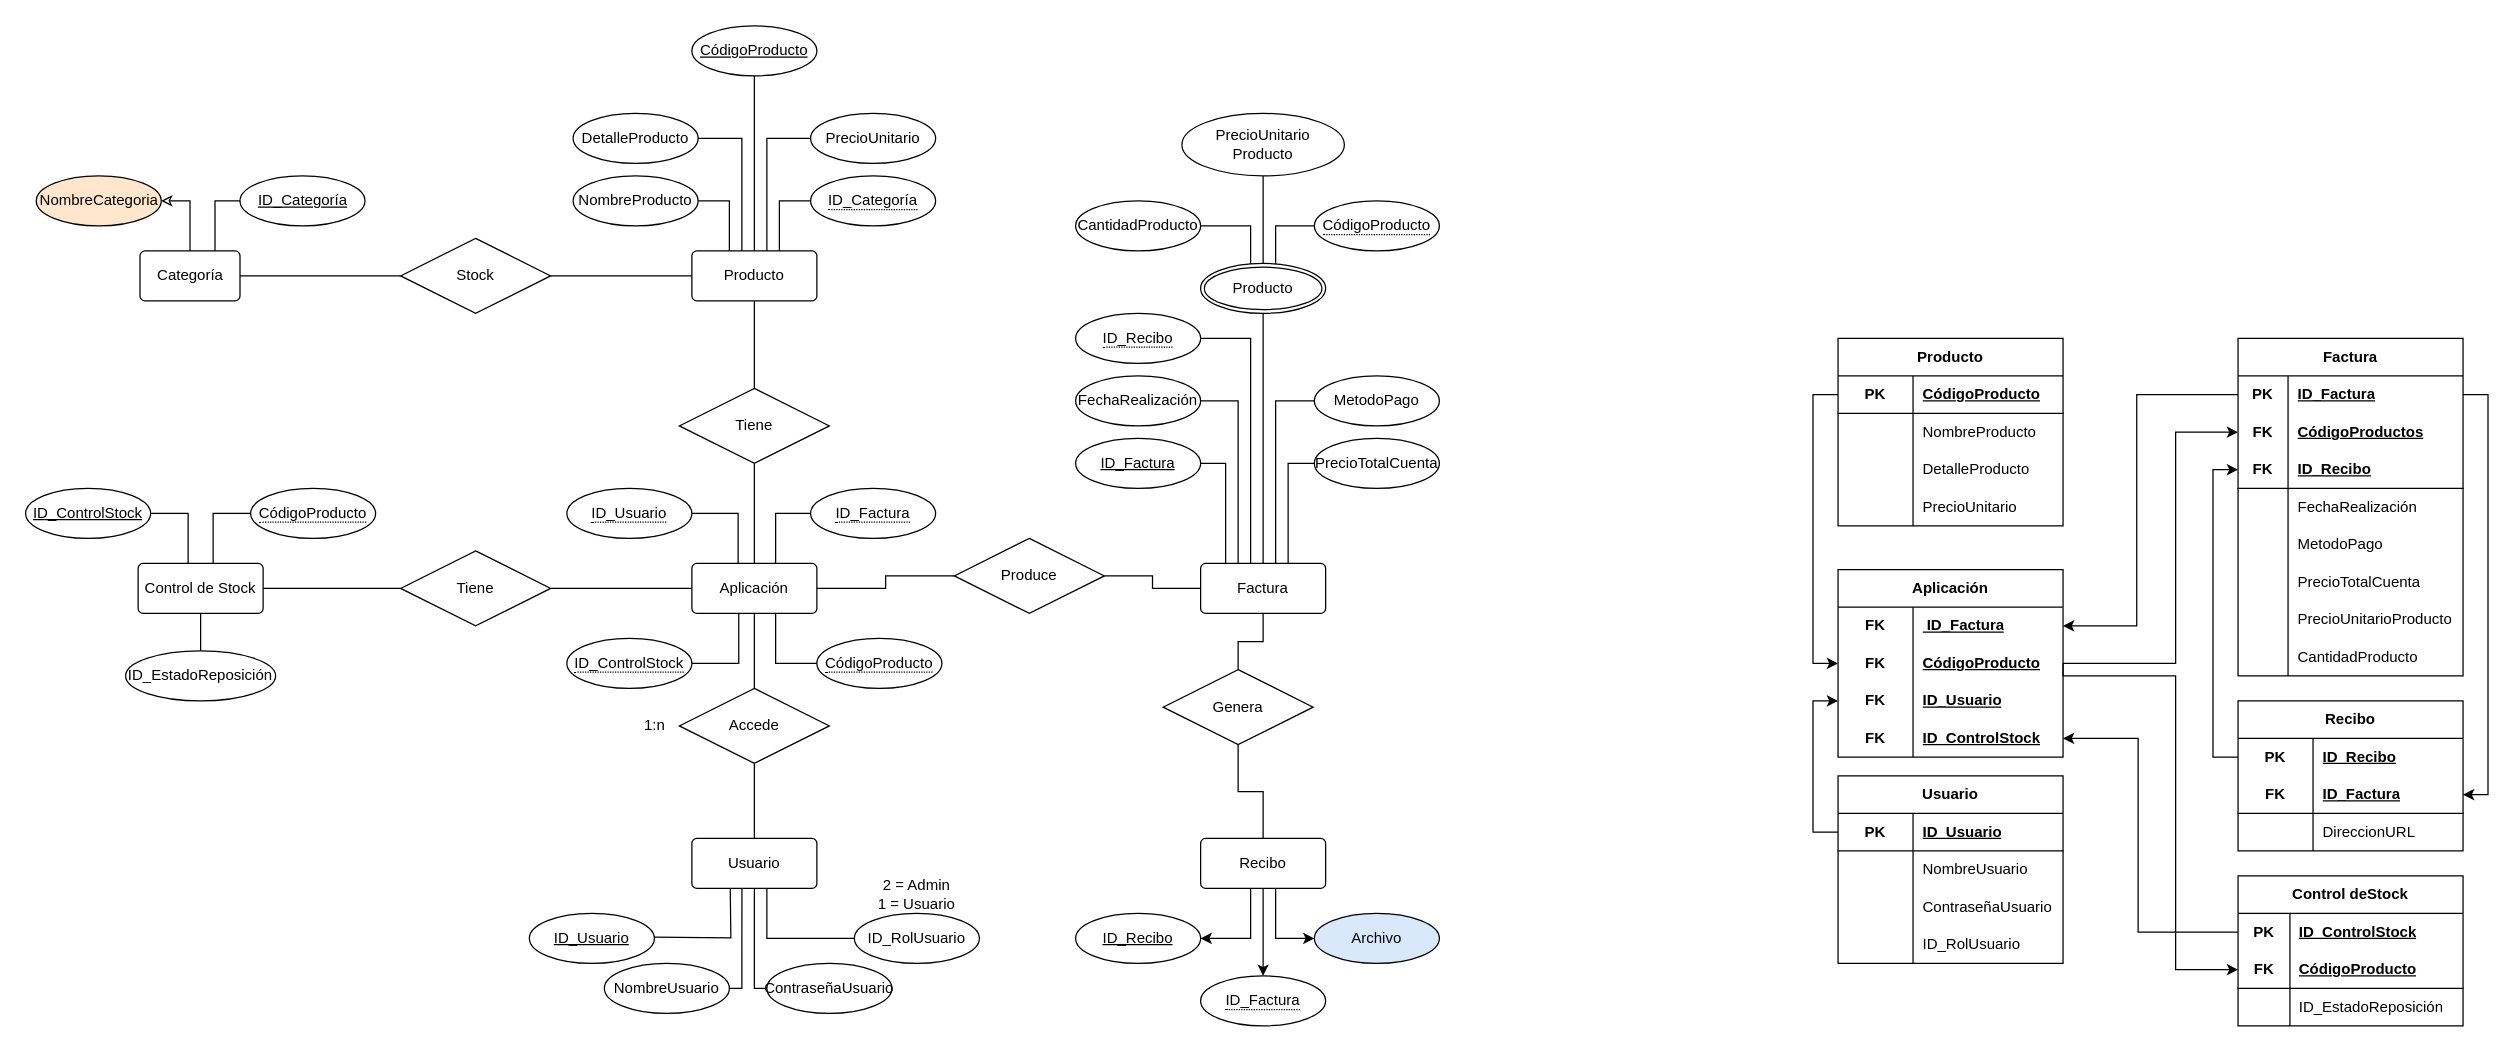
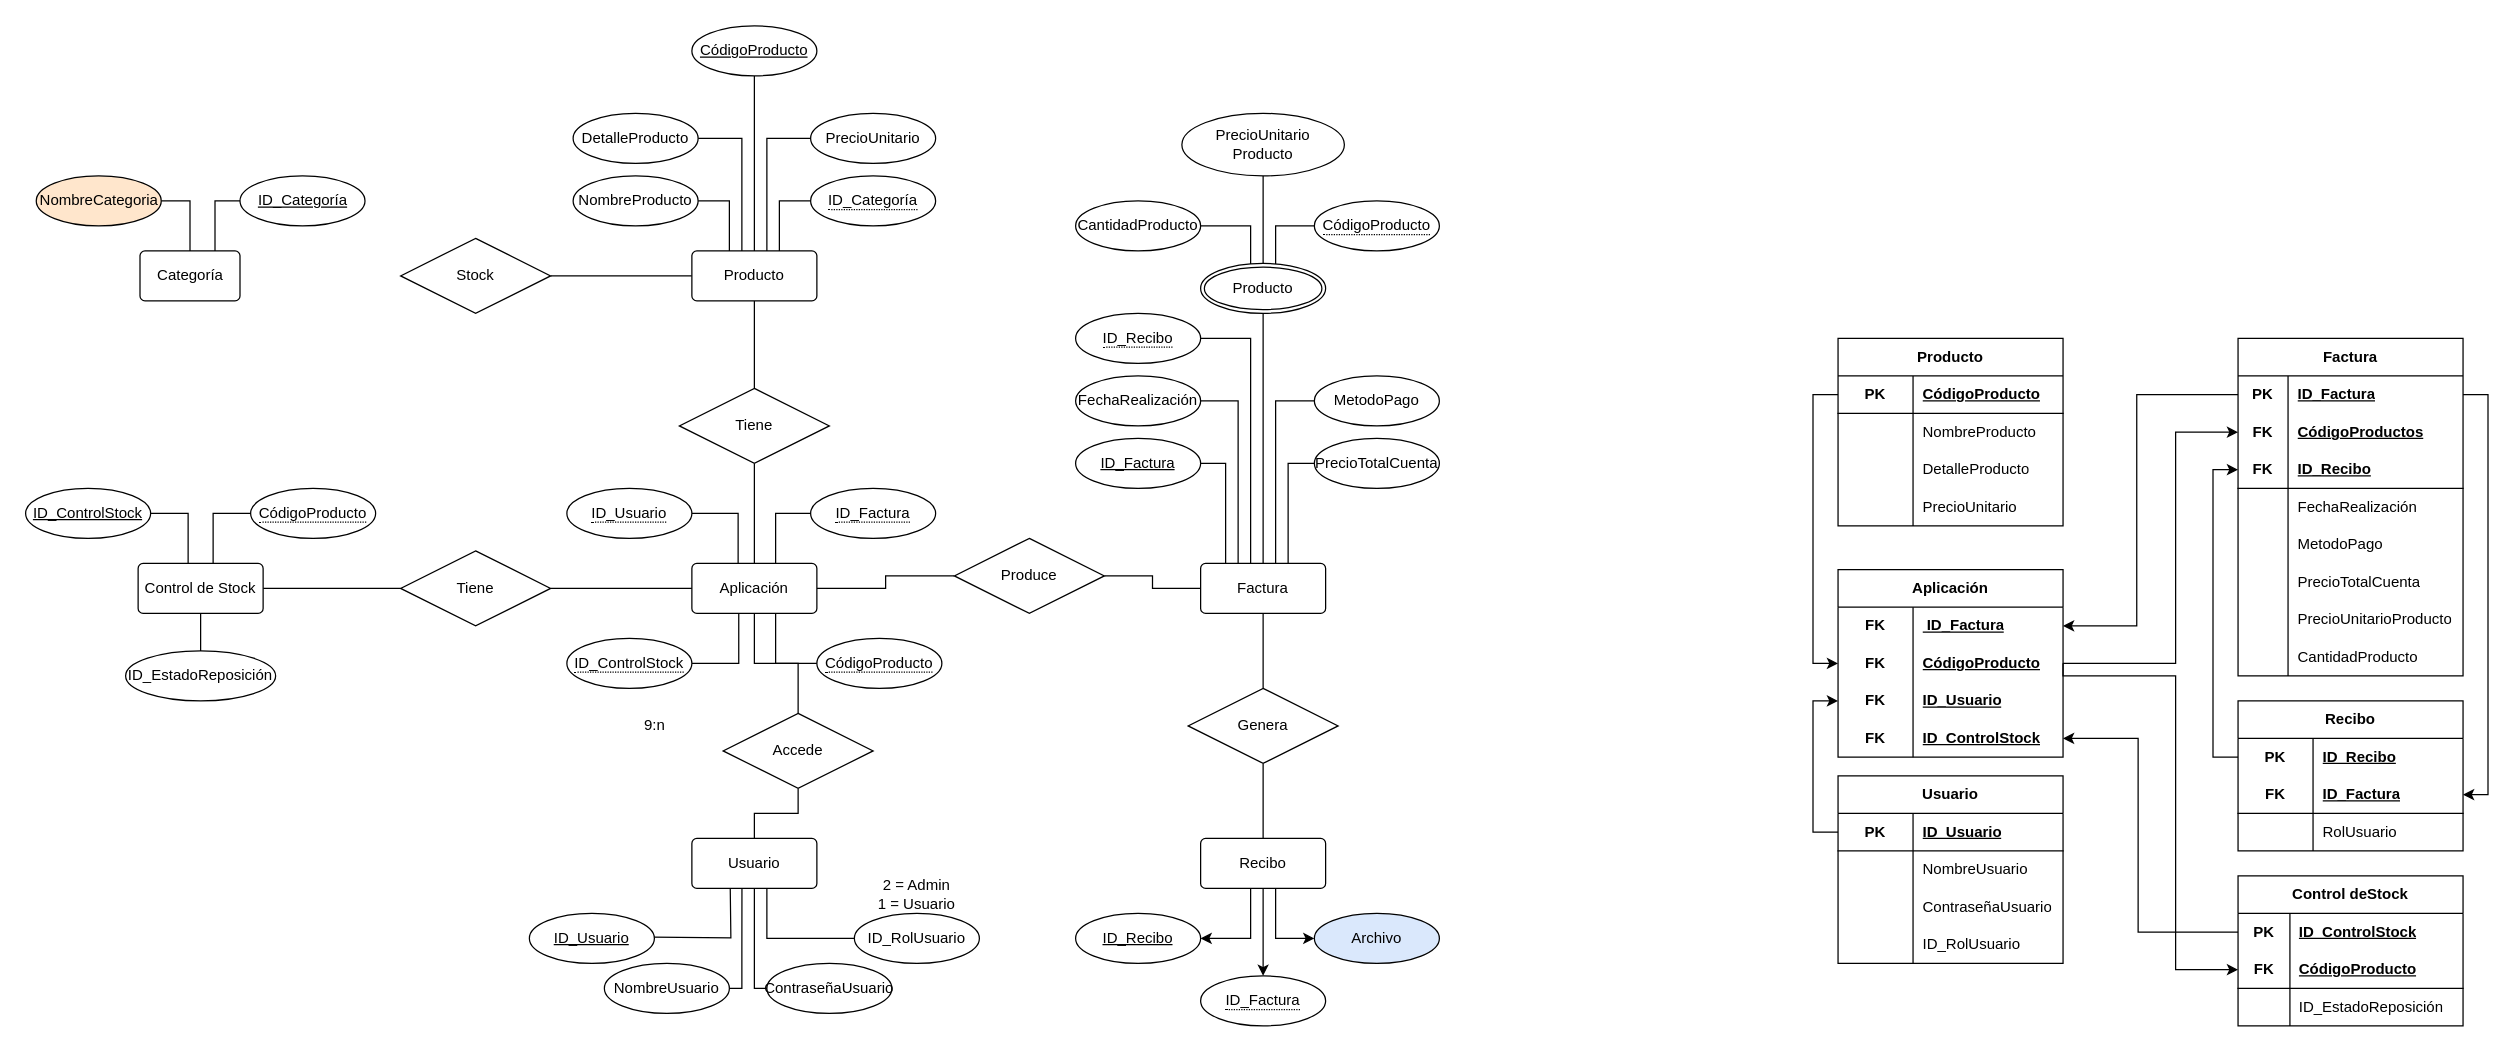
edge "Categoría" -> "NombreCategoria": arrowhead classic -> none
edge "Categoría" -- "Stock": removed
node "Genera": moved (1238, 707) -> (1263, 726)
node "1:n": label "1:n" -> "9:n"
node "Accede": moved (754, 726) -> (798, 751)
node "DireccionURL": label "DireccionURL" -> "RolUsuario"
